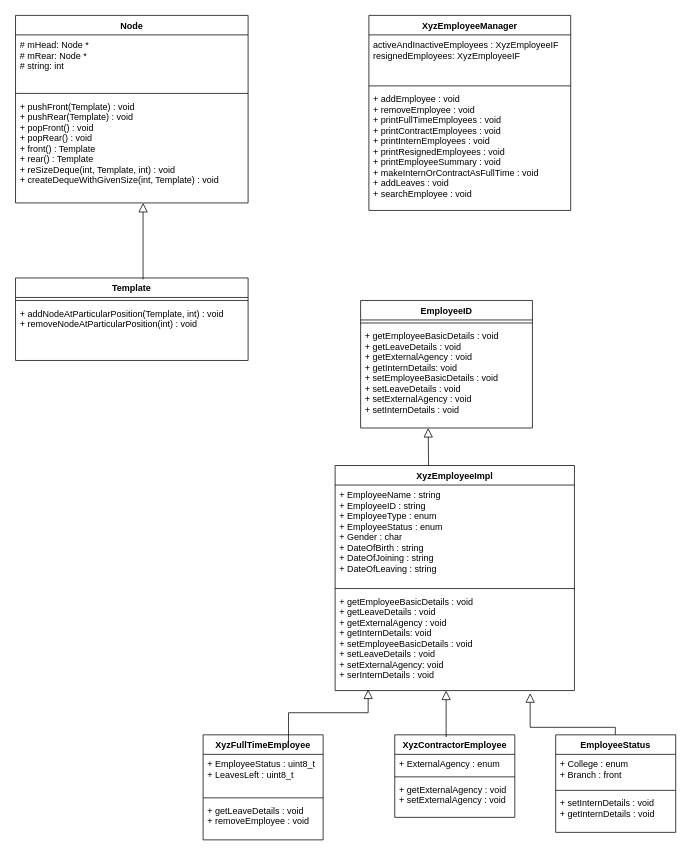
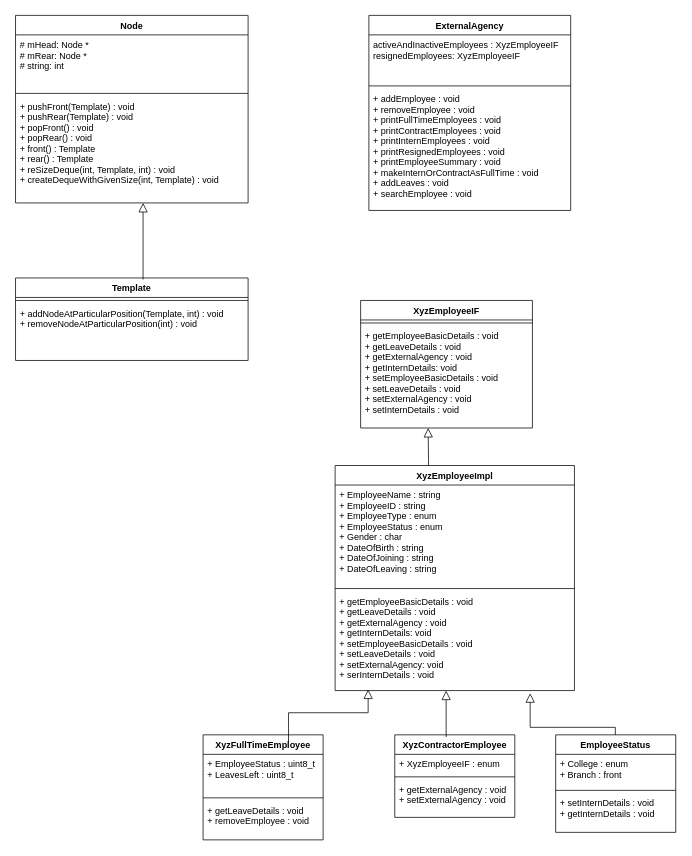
node "XyzEmployeeManager": label "XyzEmployeeManager" -> "ExternalAgency"
node "EmployeeID": label "EmployeeID" -> "XyzEmployeeIF"
node "+ ExternalAgency : enum": label "+ ExternalAgency : enum" -> "+ XyzEmployeeIF : enum"
